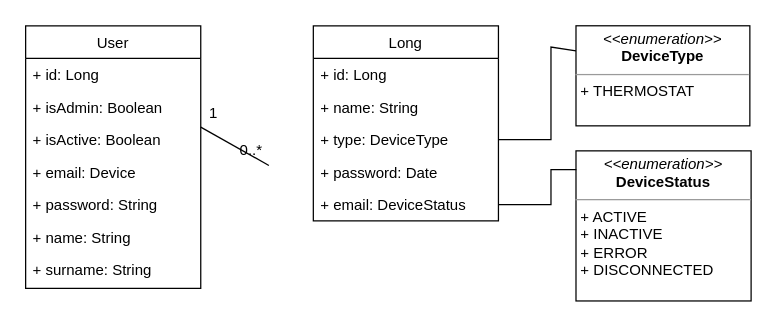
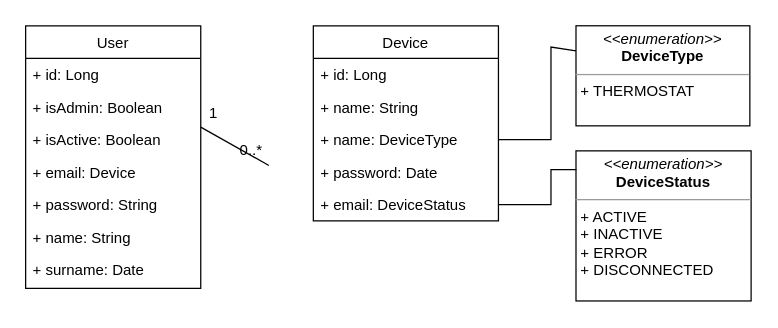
node "Long": label "Long" -> "Device"
node "+ type: DeviceType": label "+ type: DeviceType" -> "+ name: DeviceType"
node "+ surname: String": label "+ surname: String" -> "+ surname: Date"
